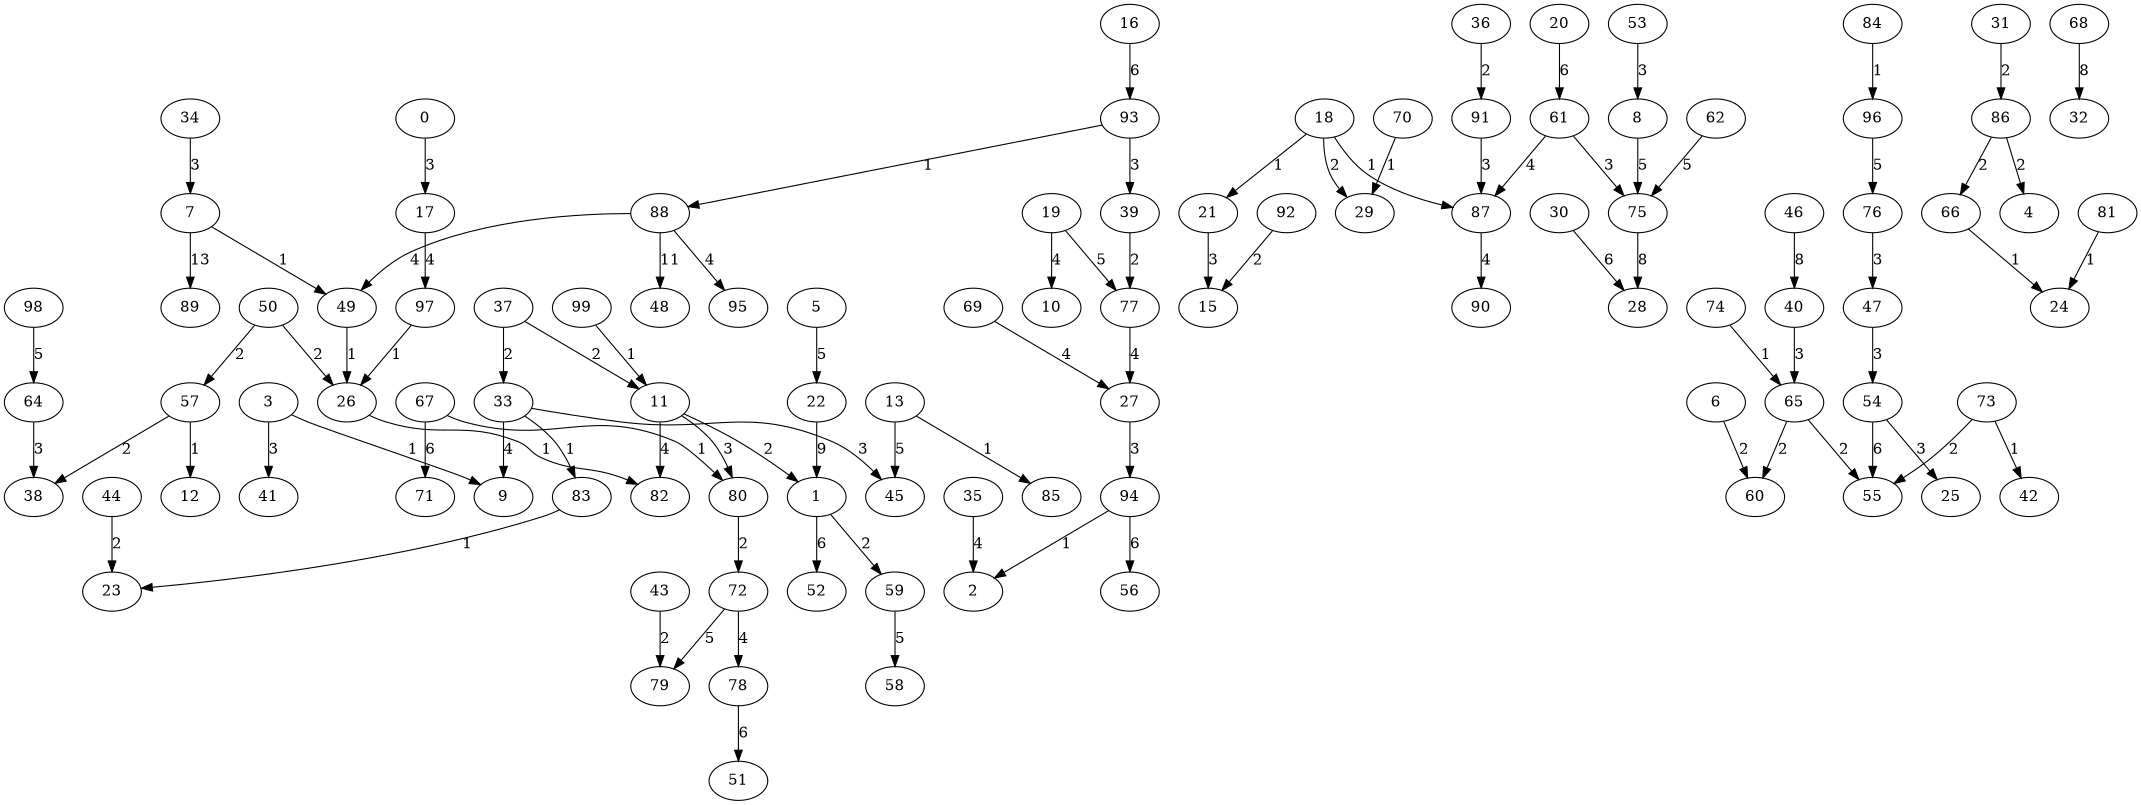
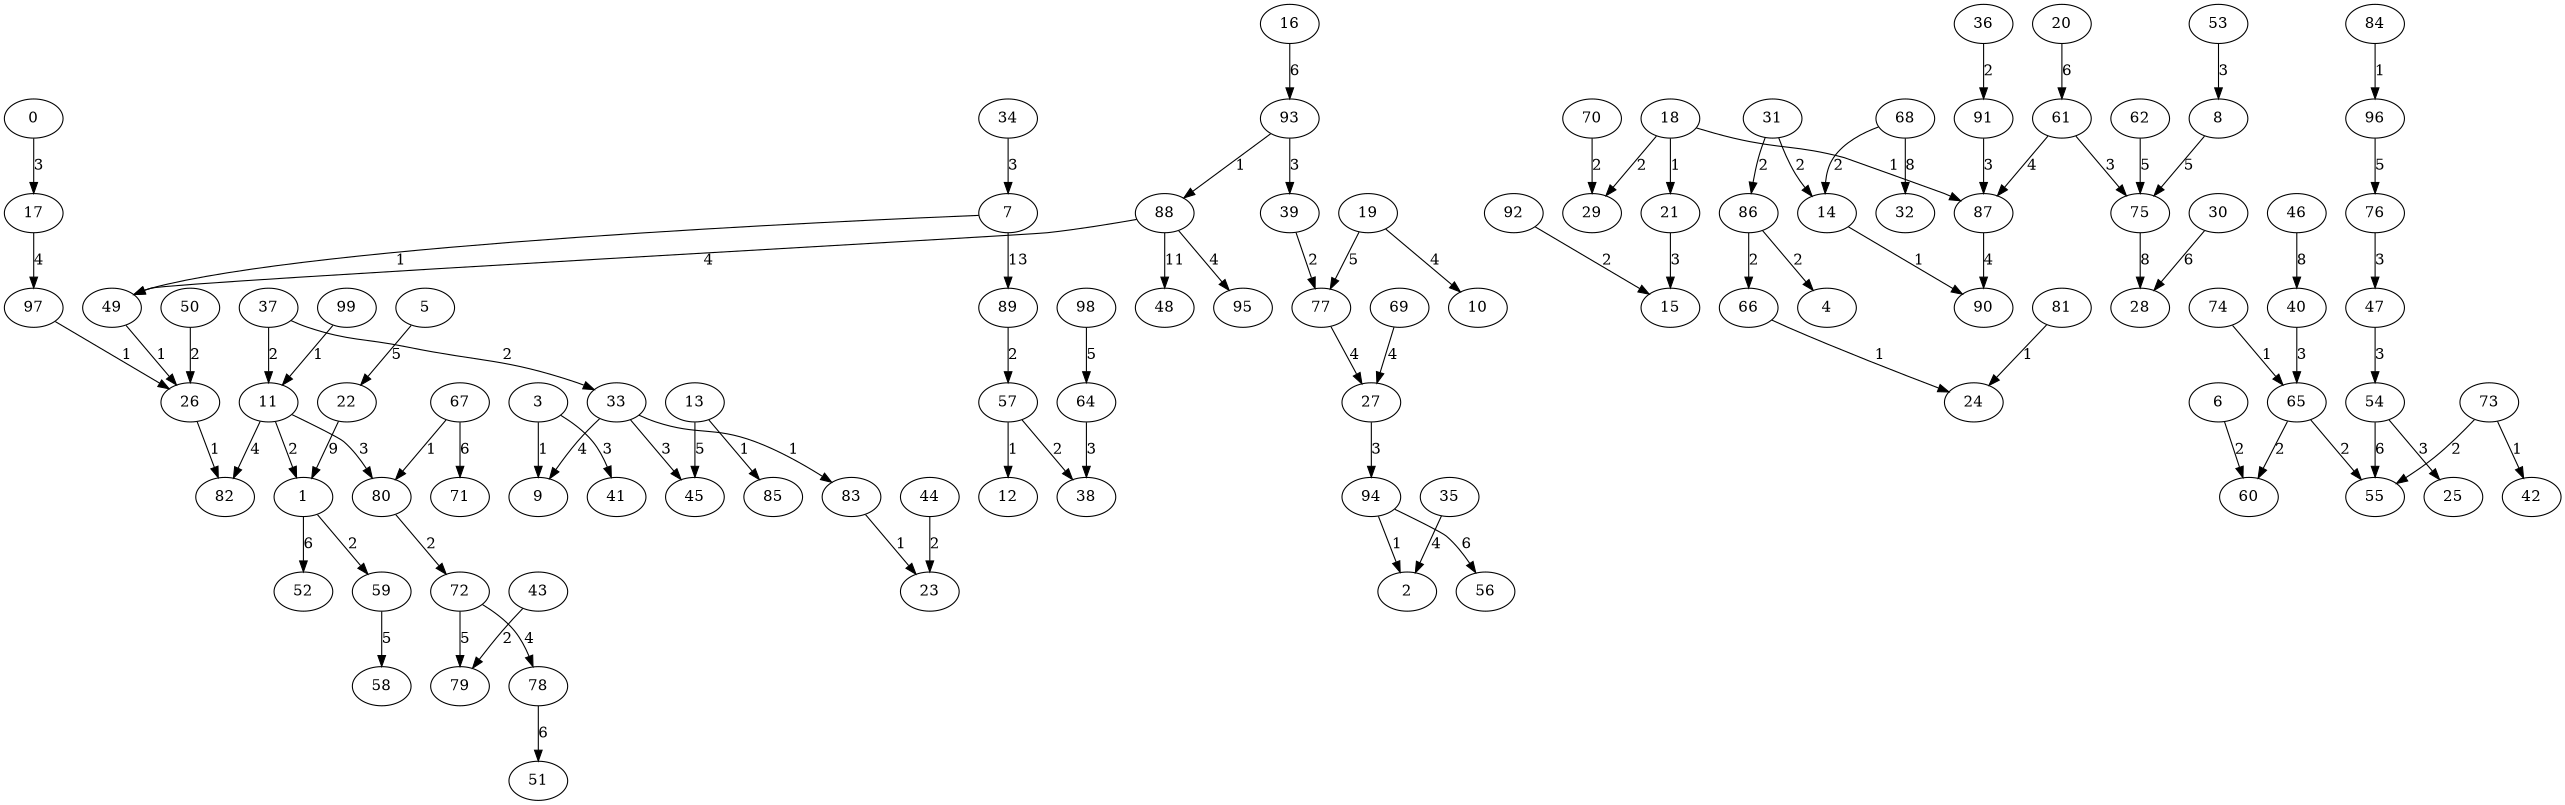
edge "70" -> "29": label "1" -> "2"
node "14": added
edge "50" -> "57": now "89" -> "57"
